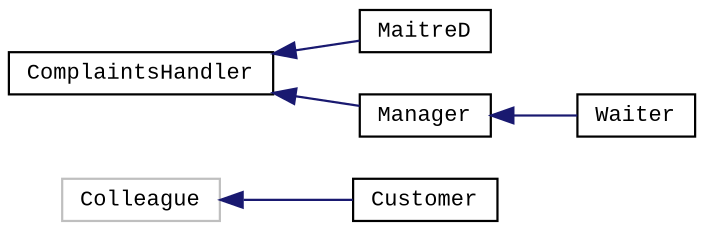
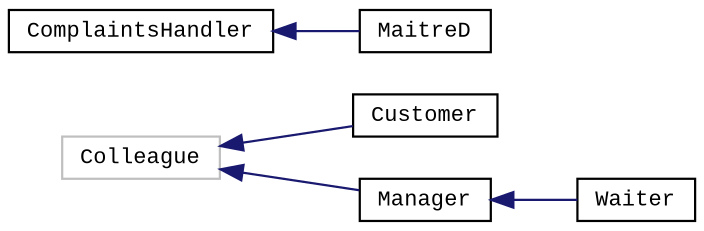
edge "Manager" -> "ComplaintsHandler": now "Manager" -> "Colleague"
